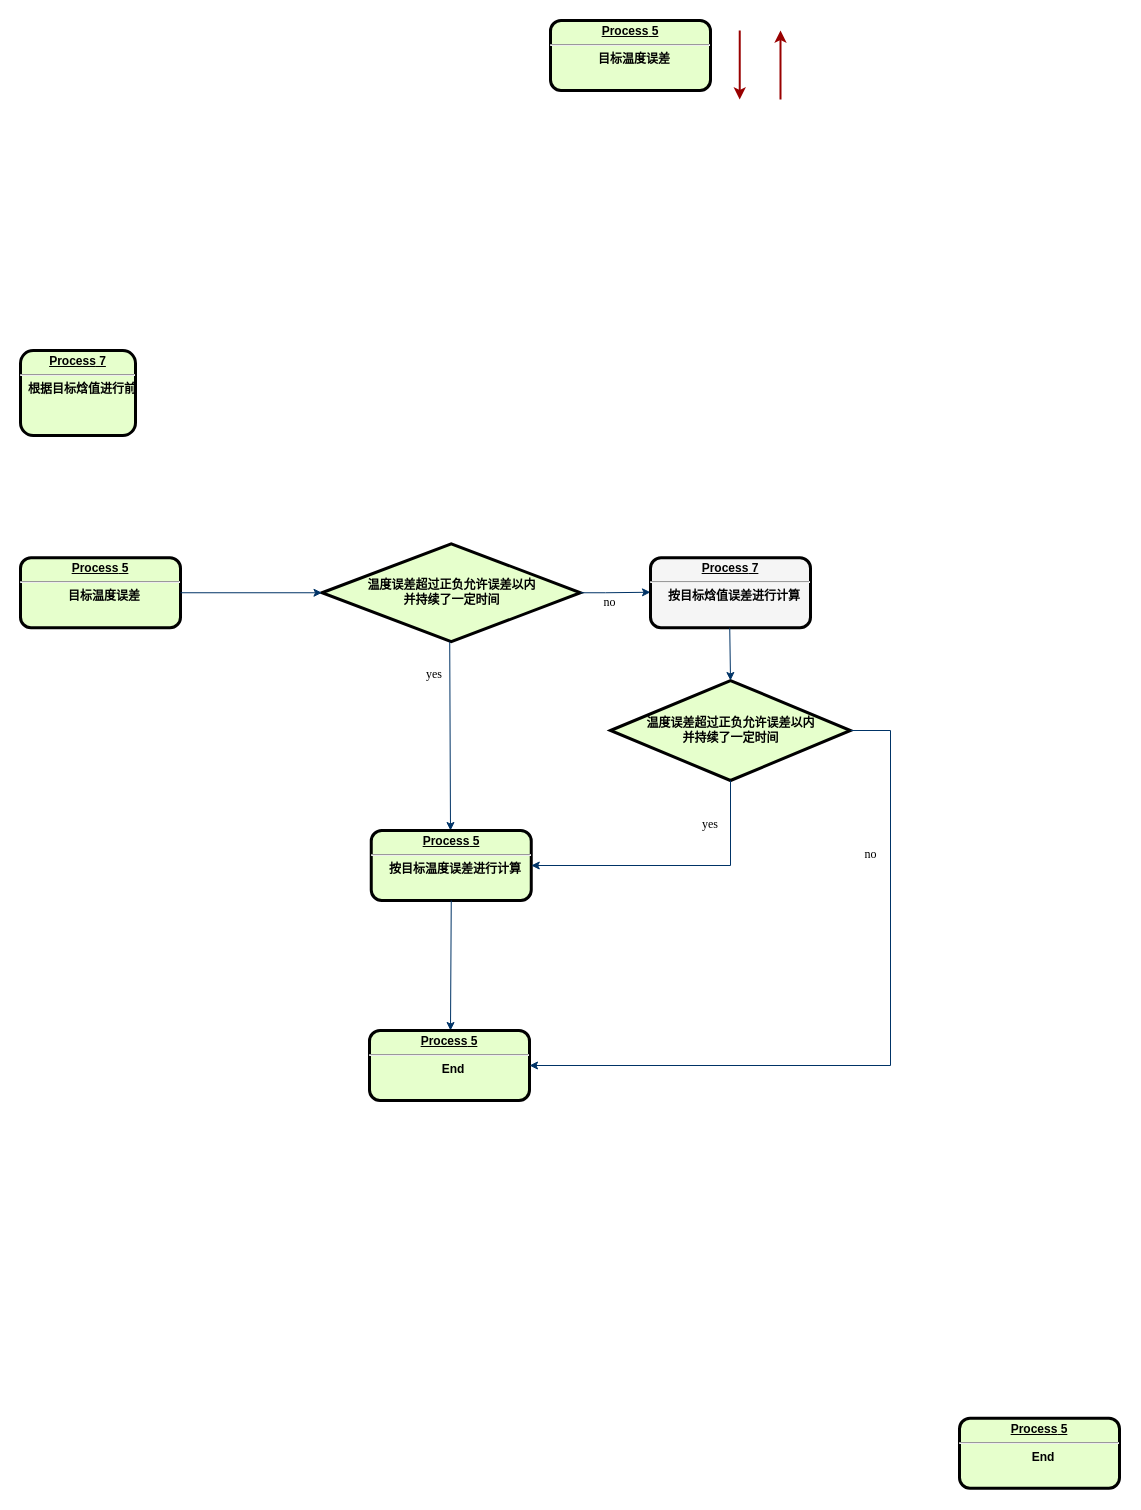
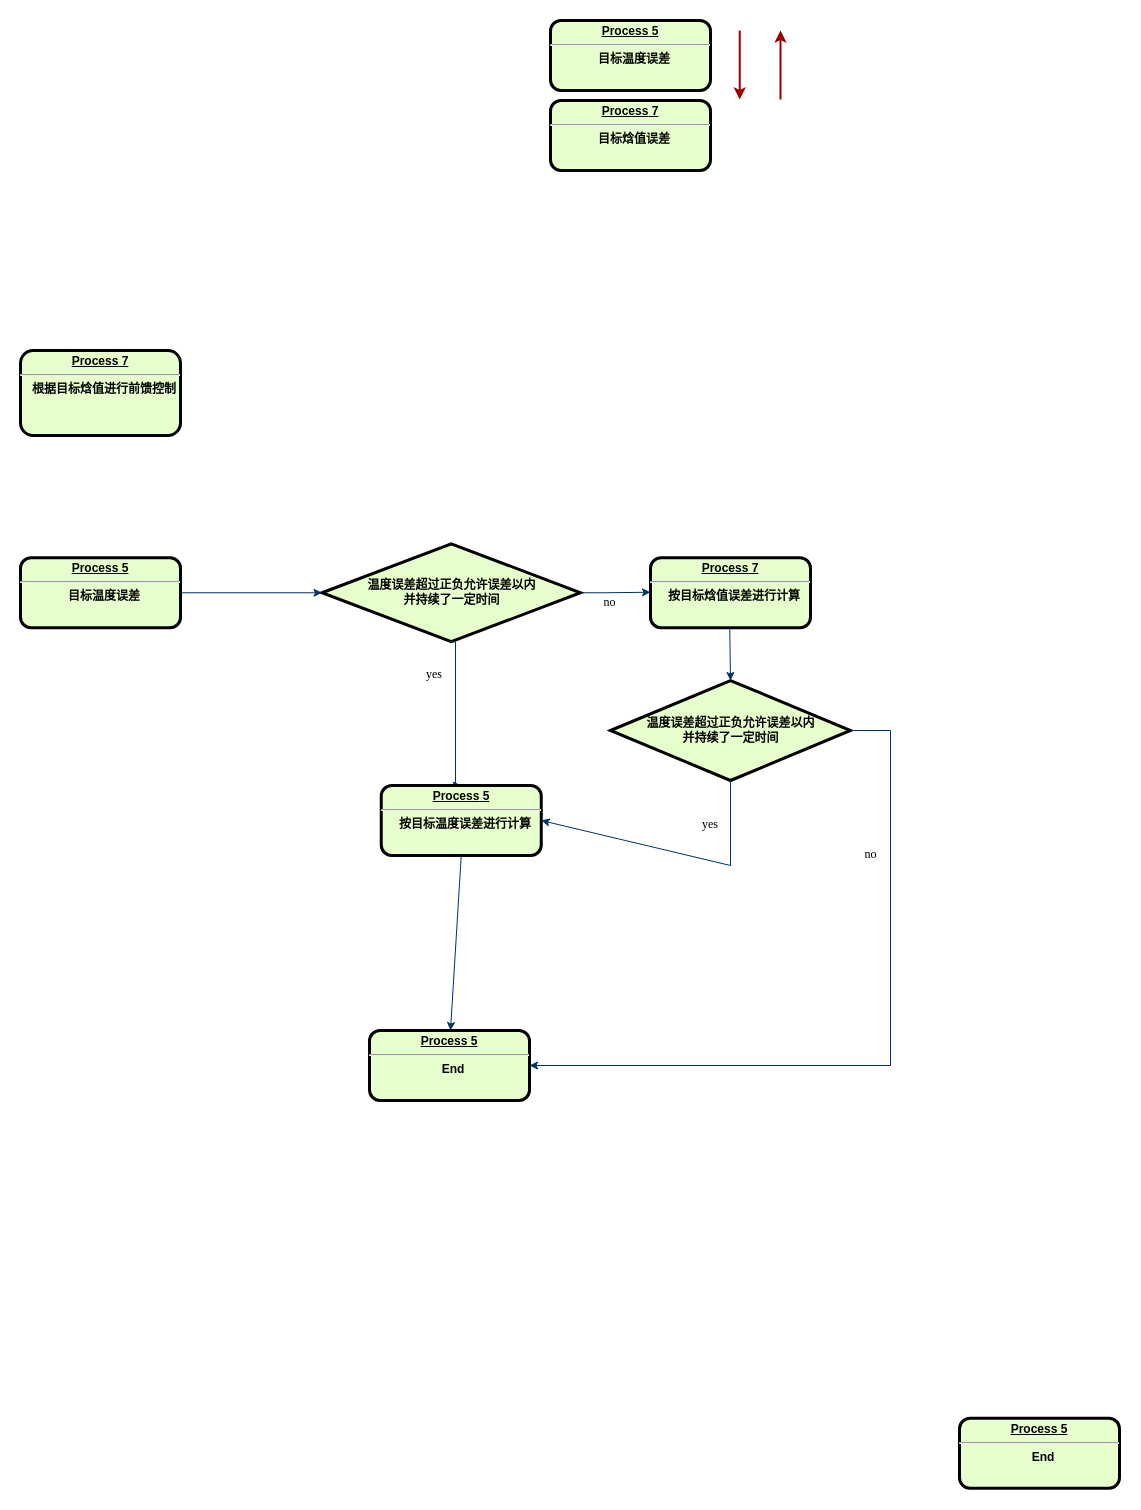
node "Process 7 目标焓值误差": added
node "Process 7 根据目标焓值进行前馈控制": size 115x85 -> 160x85
node "Process 7 按目标焓值误差进行计算": fillcolor #f5f5f5 -> #e6ffcc
node "Process 5 按目标温度误差进行计算": moved (451, 866) -> (461, 821)
